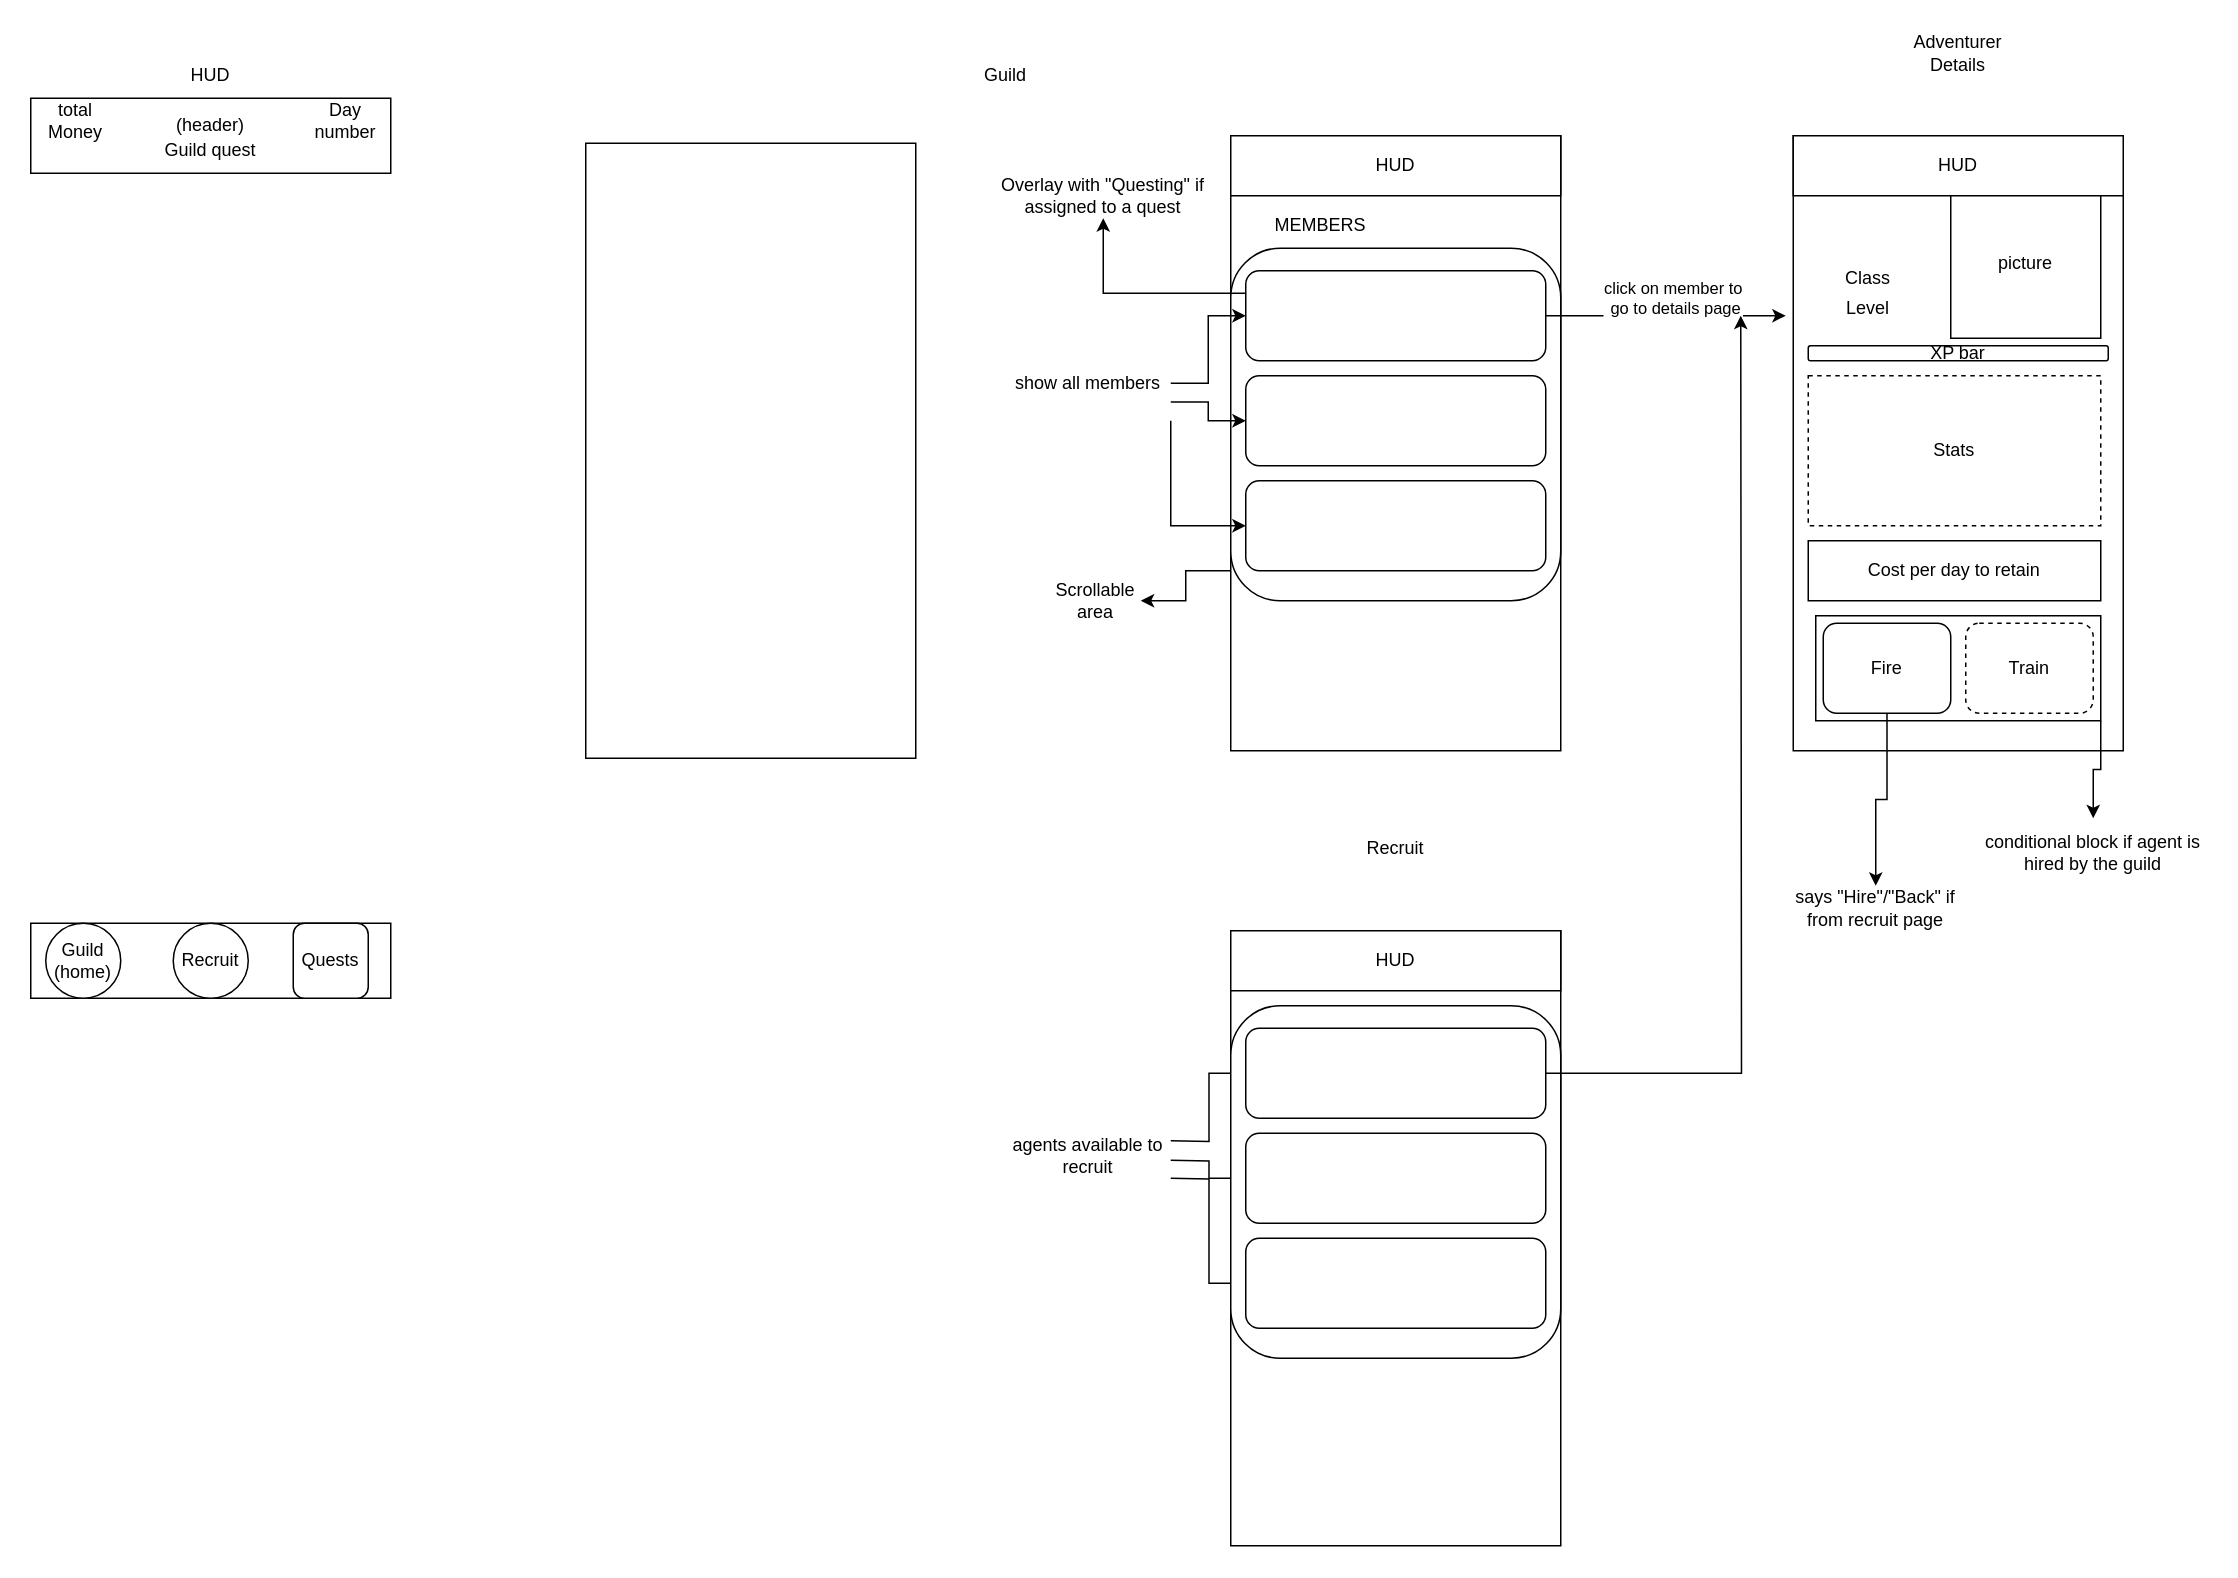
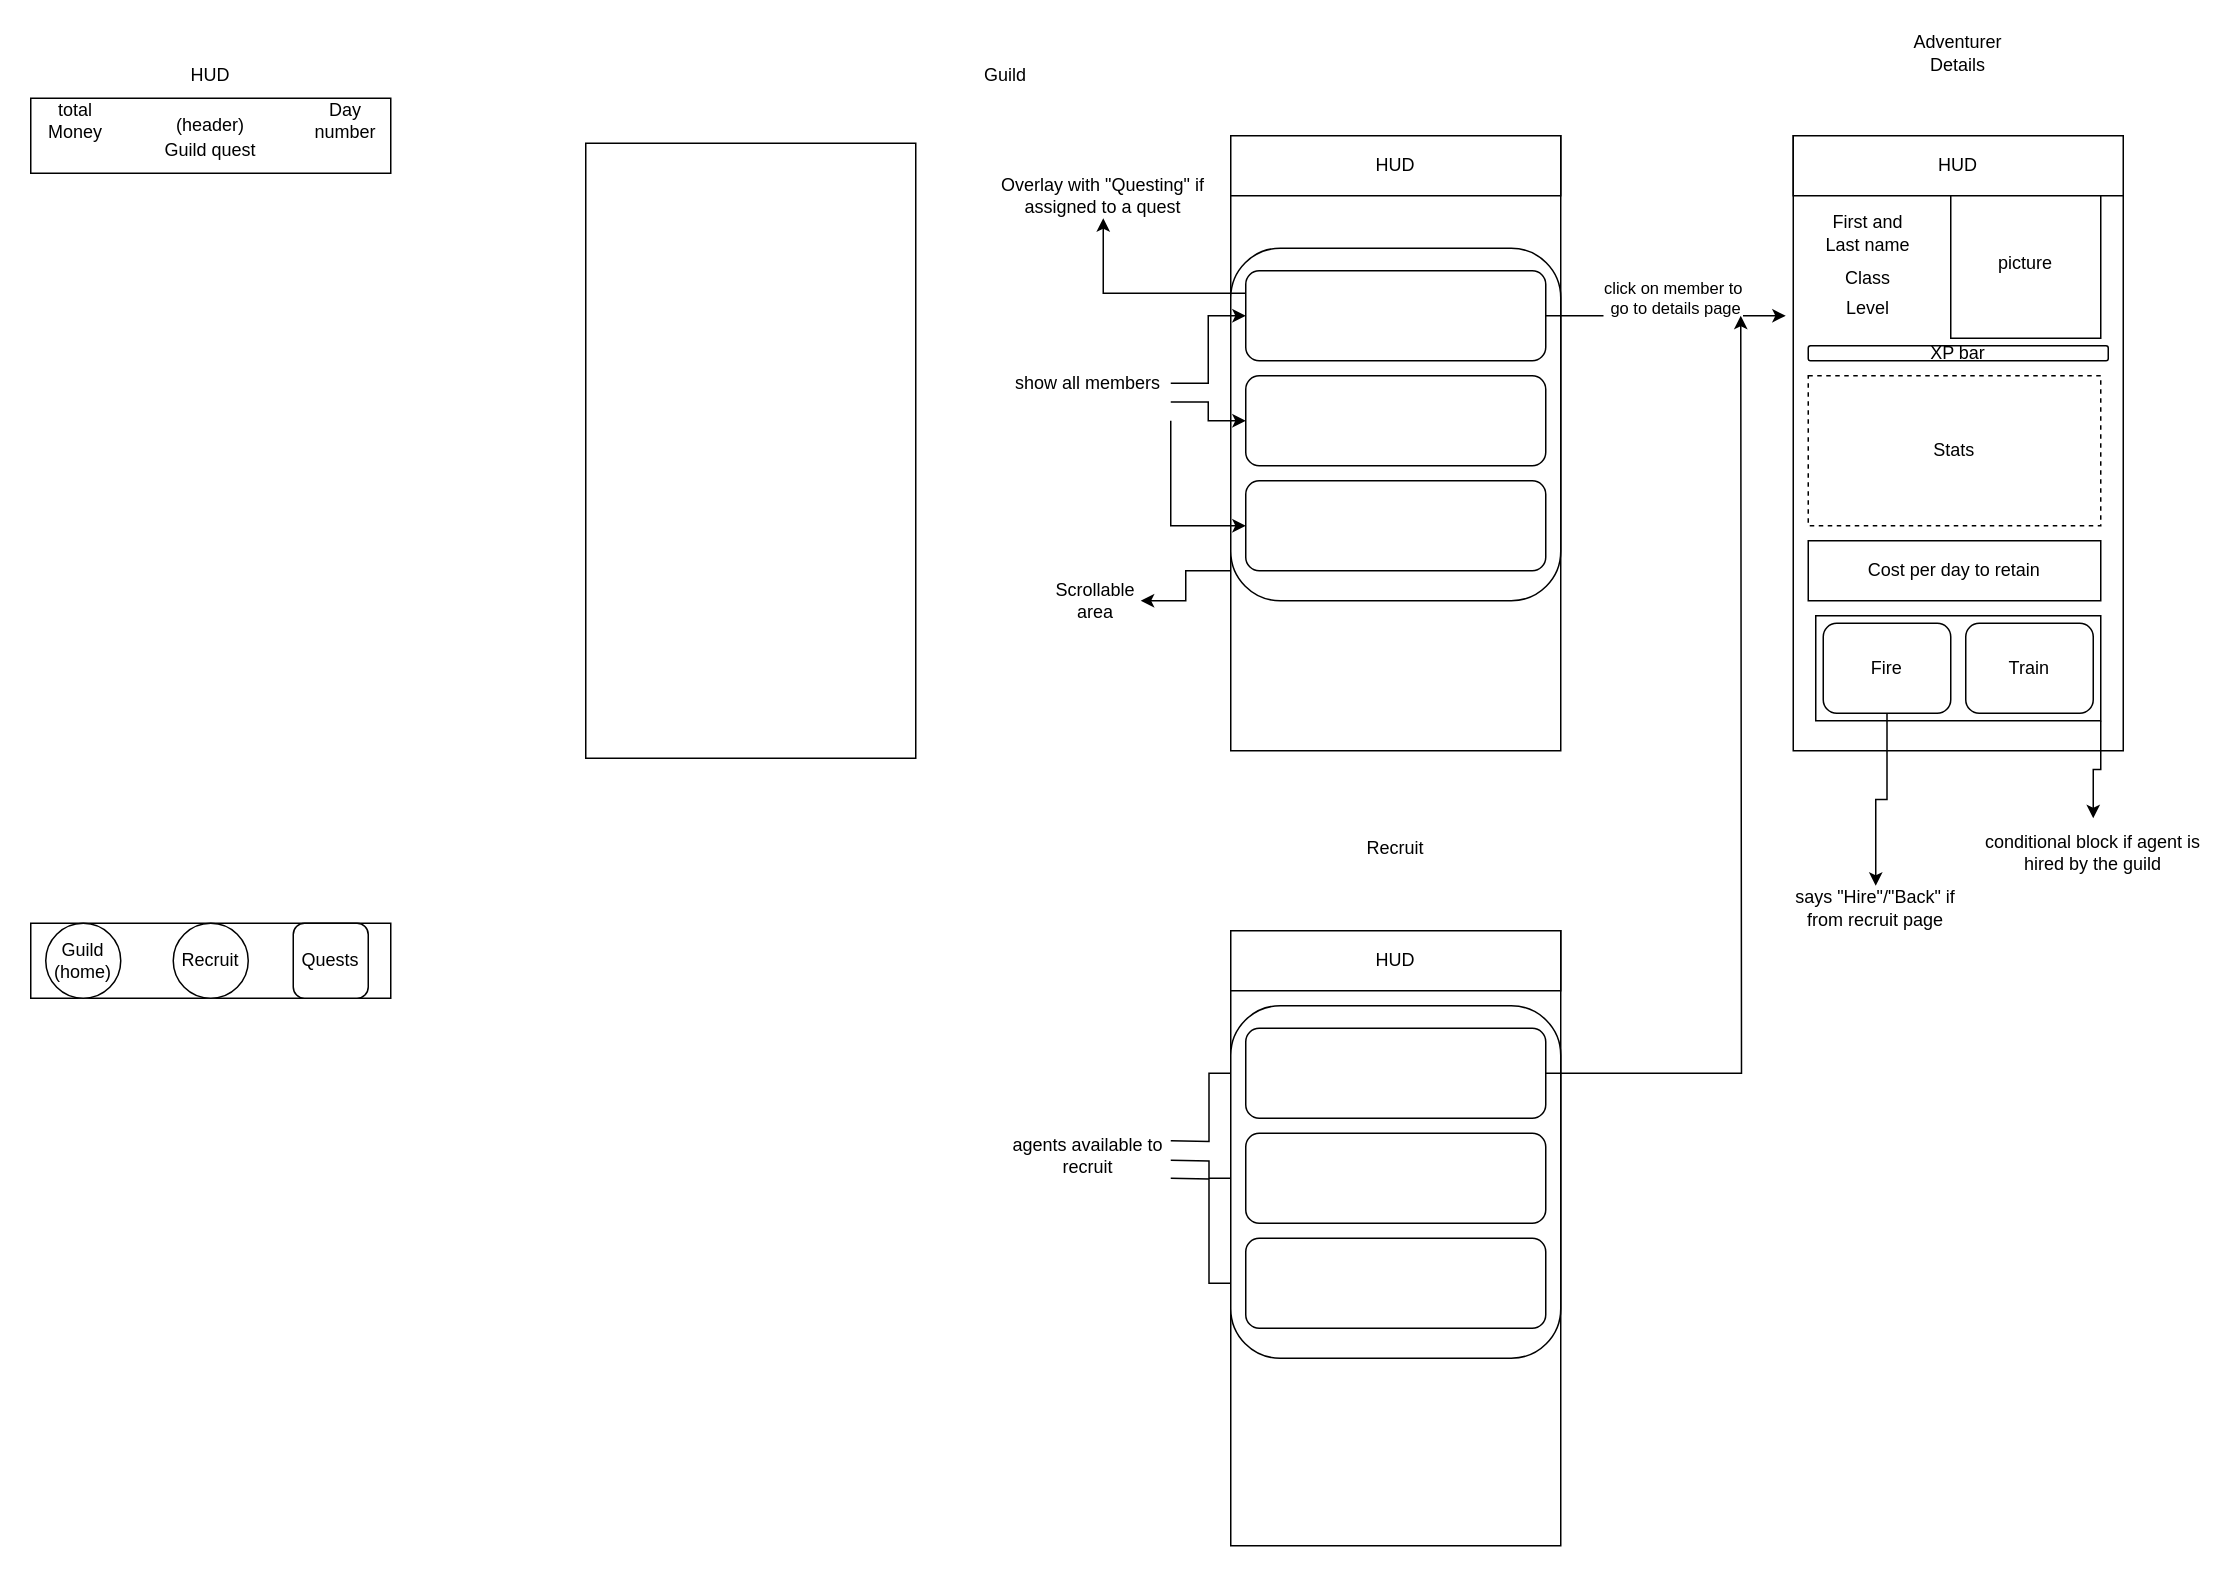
node "MEMBERS": removed
node "First and Last name": added
node "Train": style dashed -> solid
